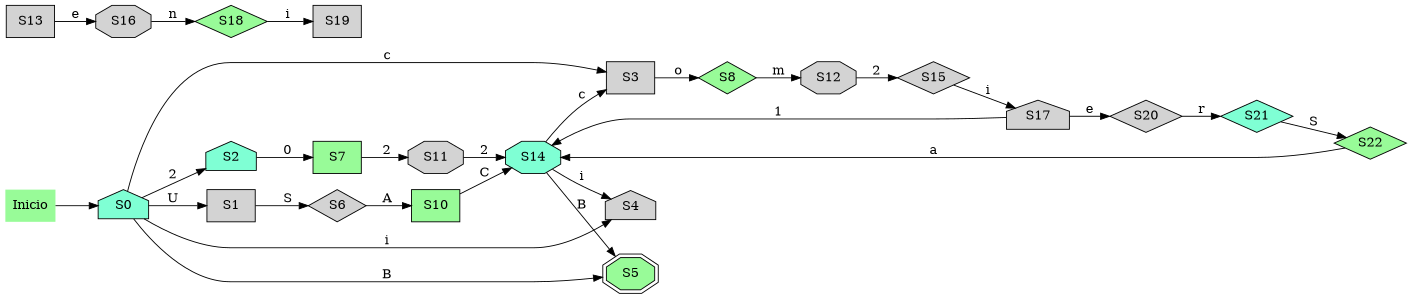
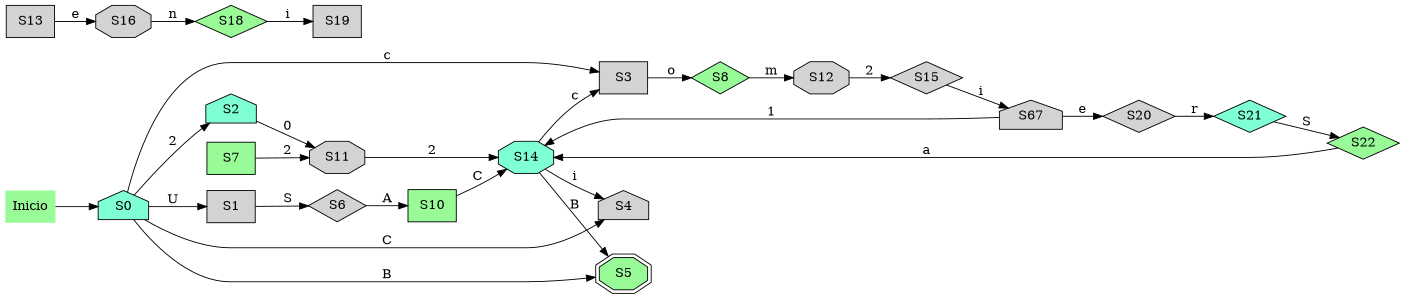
node "S17": label "S17" -> "S67"
edge "S2" -> "S7": now "S2" -> "S11"
edge "S0" -> "S4": label "i" -> "C"
